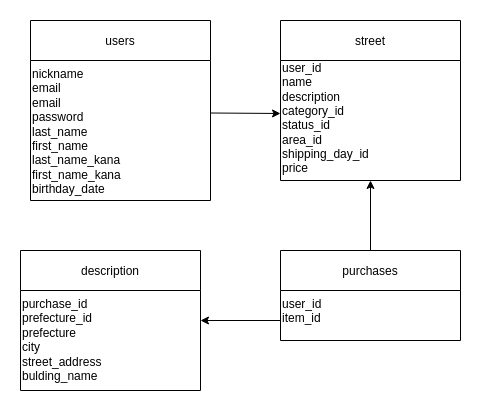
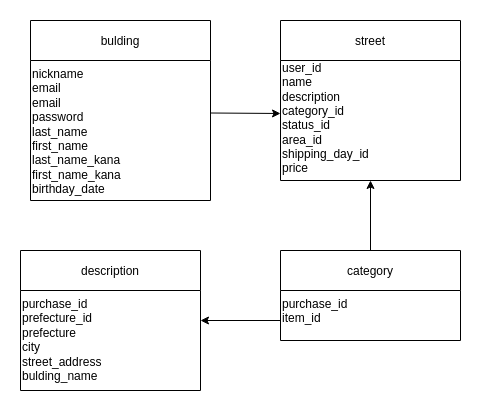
node "users": label "users" -> "bulding"
node "purchases": label "purchases" -> "category"
node "user_id item_id": label "user_id item_id" -> "purchase_id item_id"
